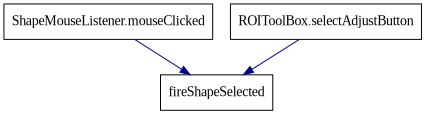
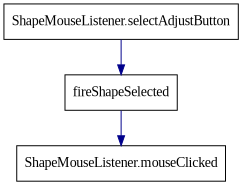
node "ROIToolBox.selectAdjustButton": label "ROIToolBox.selectAdjustButton" -> "ShapeMouseListener.selectAdjustButton"
edge "ShapeMouseListener.mouseClicked" -> "fireShapeSelected": reversed
